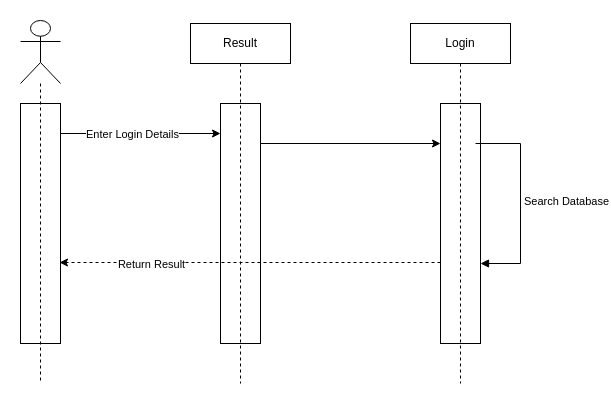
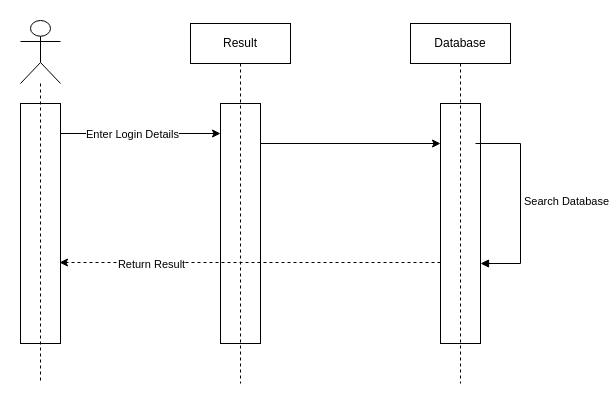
node "Login": label "Login" -> "Database"
